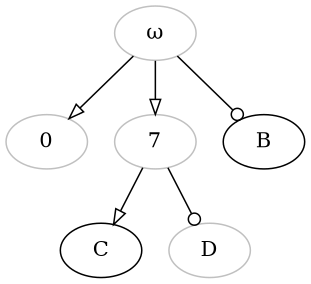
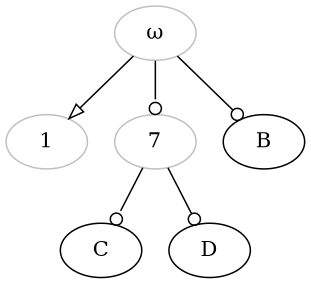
edge "ω" -> "7": arrowhead onormal -> odot
node "0": label "0" -> "1"
edge "7" -> "C": arrowhead onormal -> odot
node "D": color grey -> black
